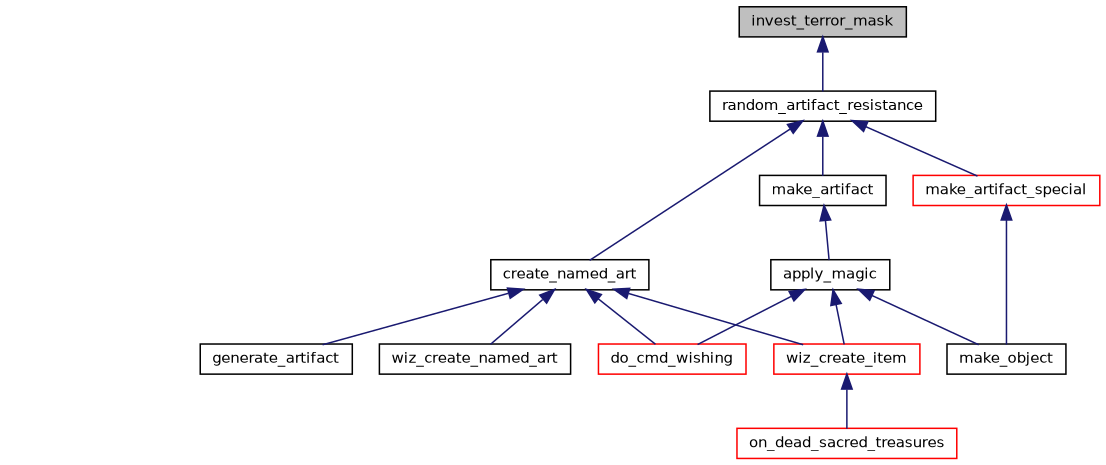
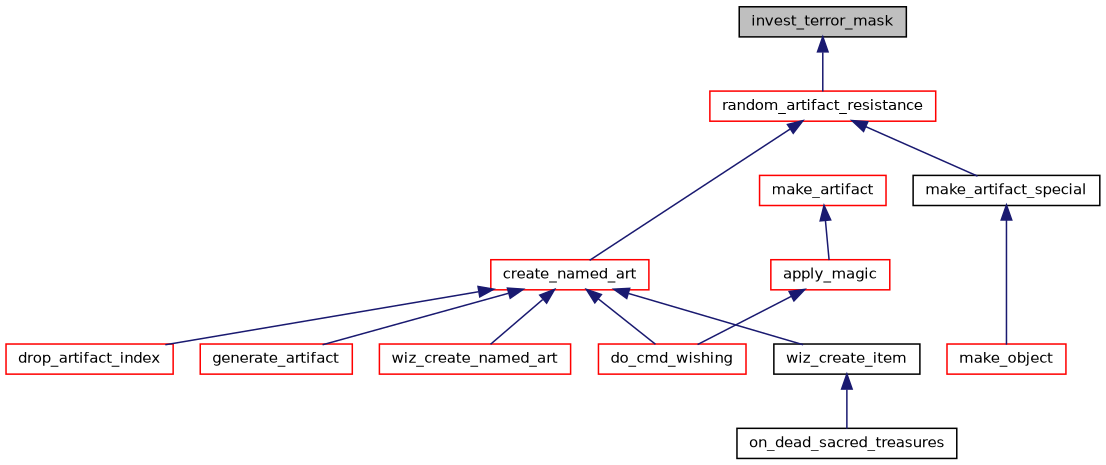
node "random_artifact_resistance": color black -> red
edge "make_artifact" -> "random_artifact_resistance": removed
node "make_artifact": color black -> red
node "make_artifact_special": color red -> black
node "create_named_art": color black -> red
node "apply_magic": color black -> red
edge "make_object" -> "apply_magic": removed
edge "wiz_create_item" -> "apply_magic": removed
node "drop_artifact_index": added
node "generate_artifact": color black -> red
node "wiz_create_named_art": color black -> red
node "wiz_create_item": color red -> black
node "make_object": color black -> red
node "on_dead_sacred_treasures": color red -> black
